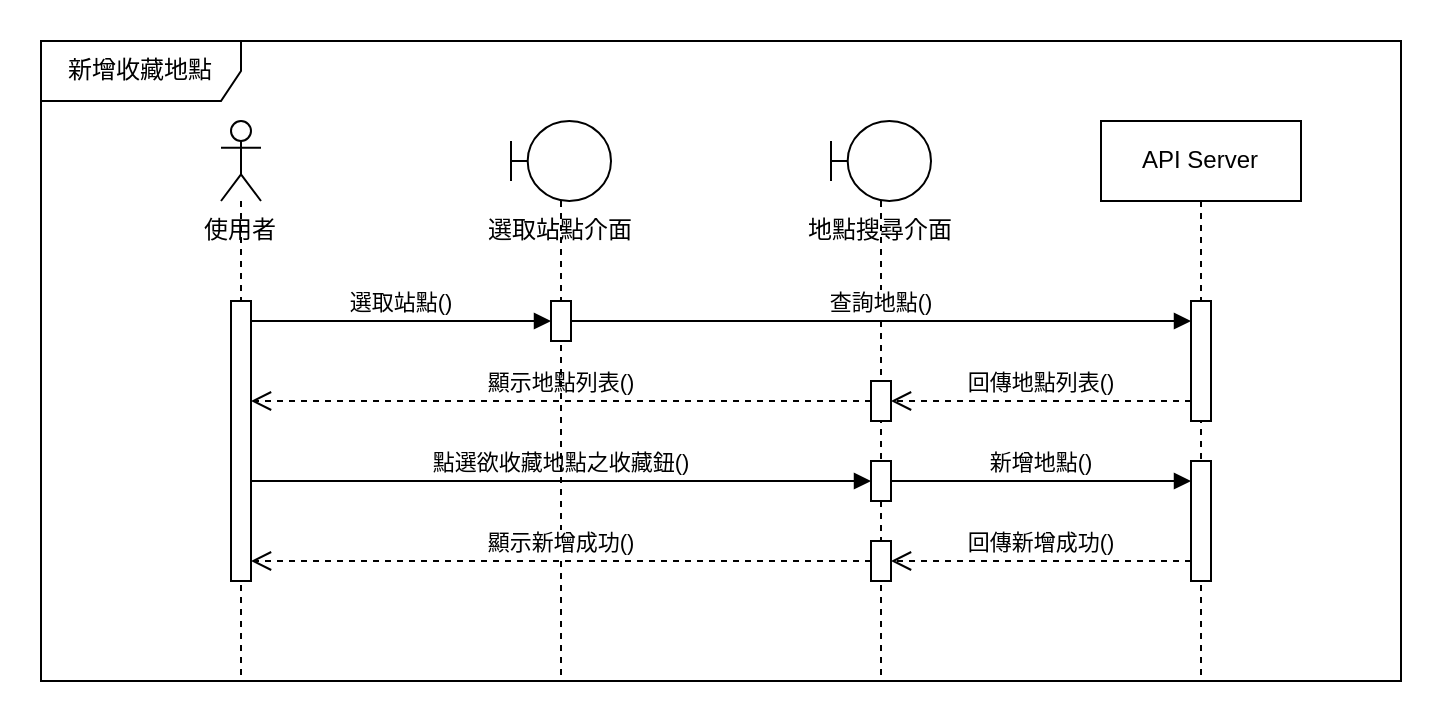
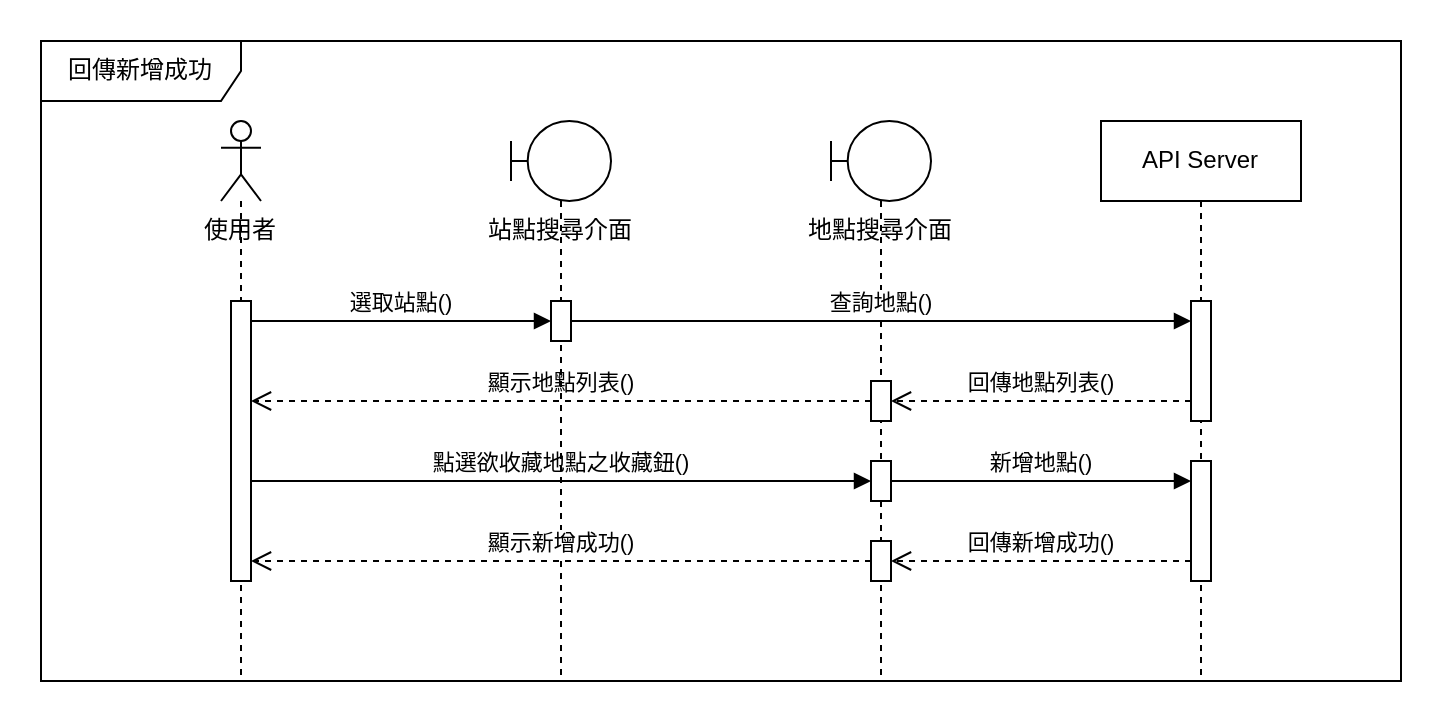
node "新增收藏地點": label "新增收藏地點" -> "回傳新增成功"
node "選取站點介面": label "選取站點介面" -> "站點搜尋介面"
